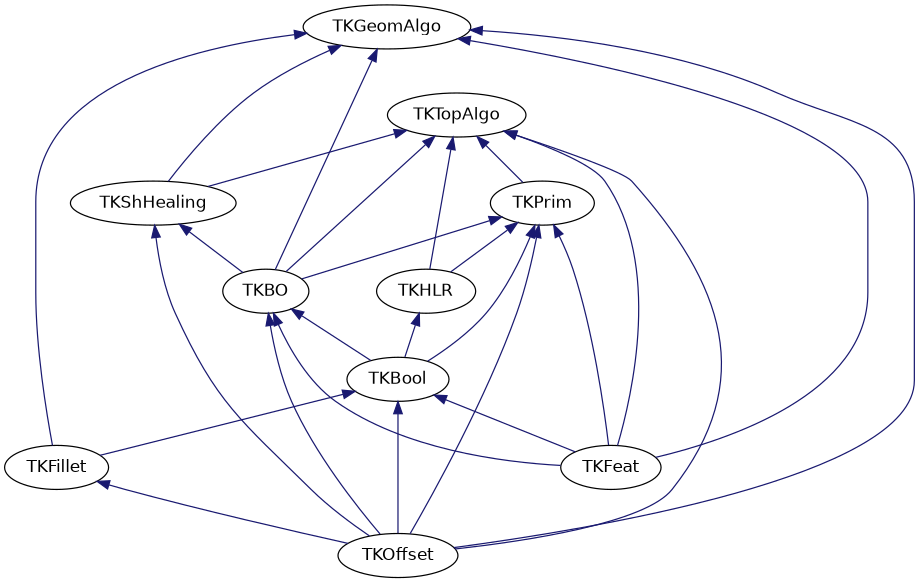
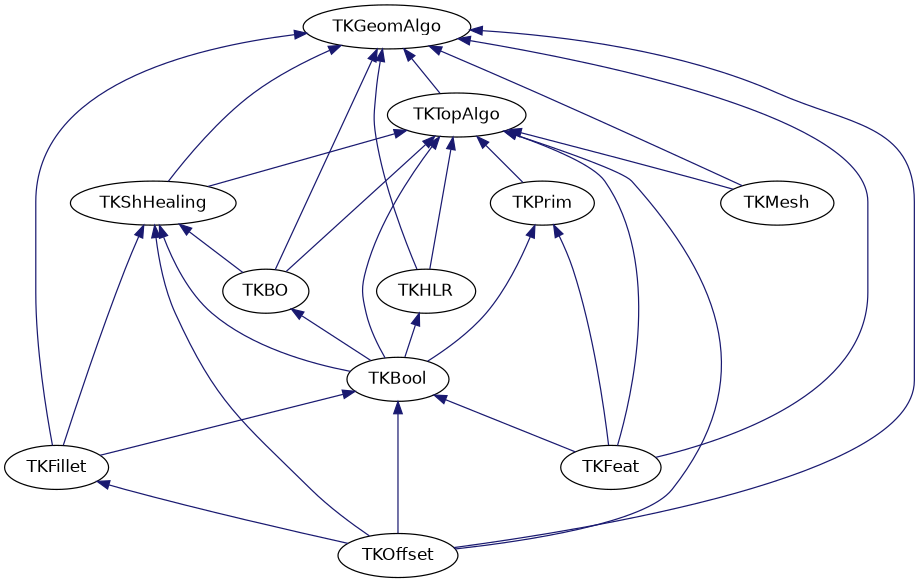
edge "TKTopAlgo" -> "TKGeomAlgo": added
node "TKMesh": added
edge "TKBool" -> "TKTopAlgo": added
edge "TKBO" -> "TKPrim": removed
edge "TKHLR" -> "TKPrim": now "TKHLR" -> "TKGeomAlgo"
edge "TKBool" -> "TKShHealing": added
edge "TKFillet" -> "TKShHealing": added
edge "TKOffset" -> "TKPrim": removed
edge "TKFeat" -> "TKBO": removed
edge "TKOffset" -> "TKBO": removed
